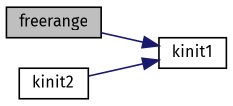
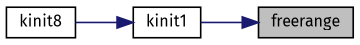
edge "freerange" -> "kinit1": reversed
node "kinit2": label "kinit2" -> "kinit8"
